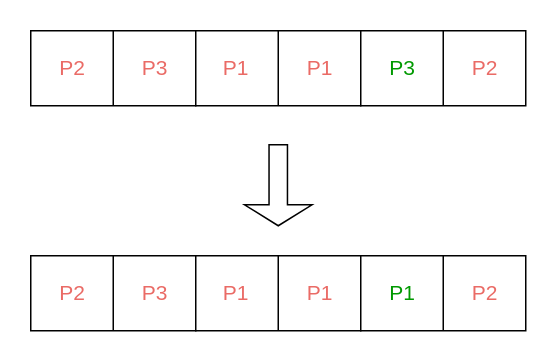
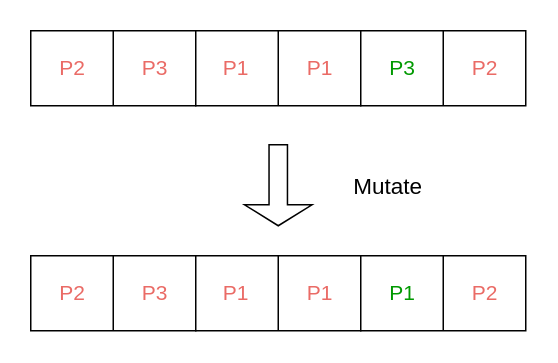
node "Mutate": added
